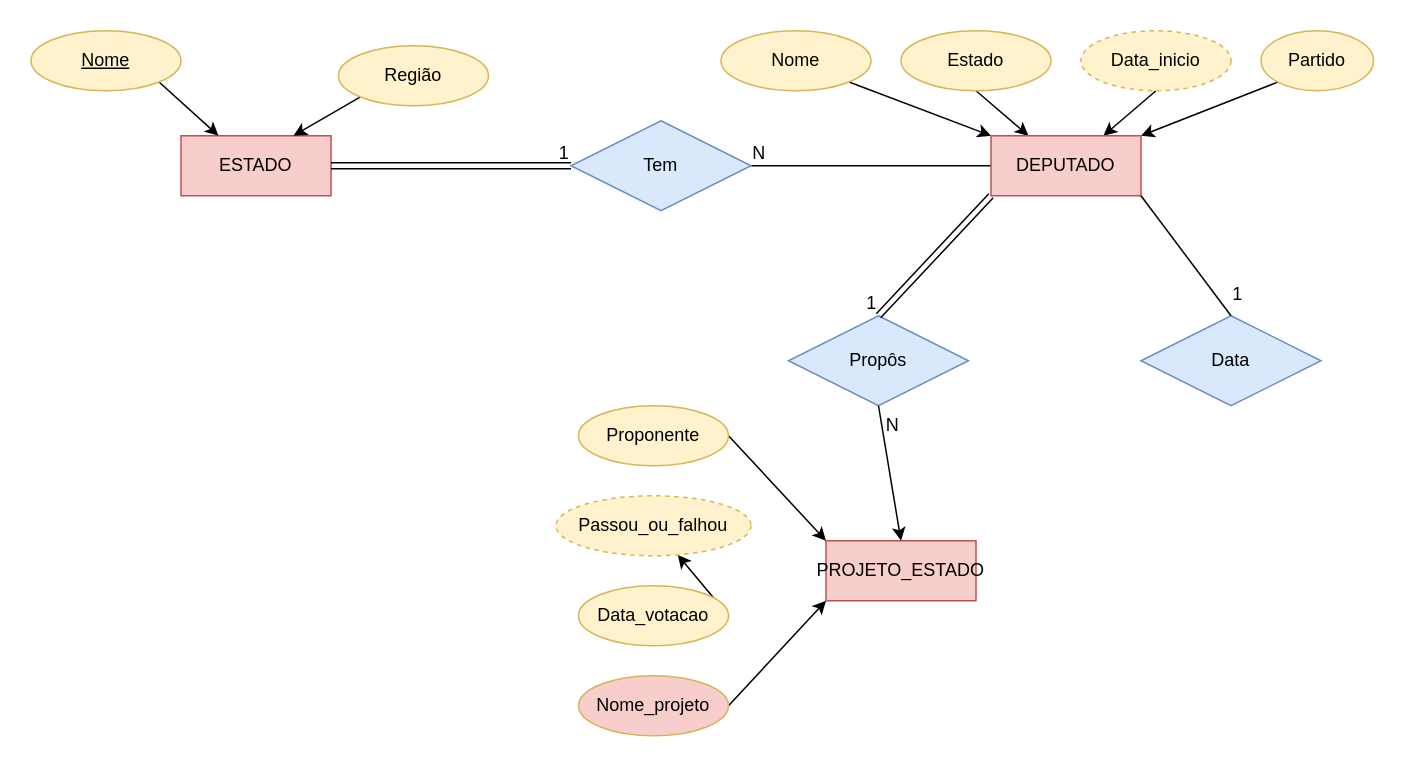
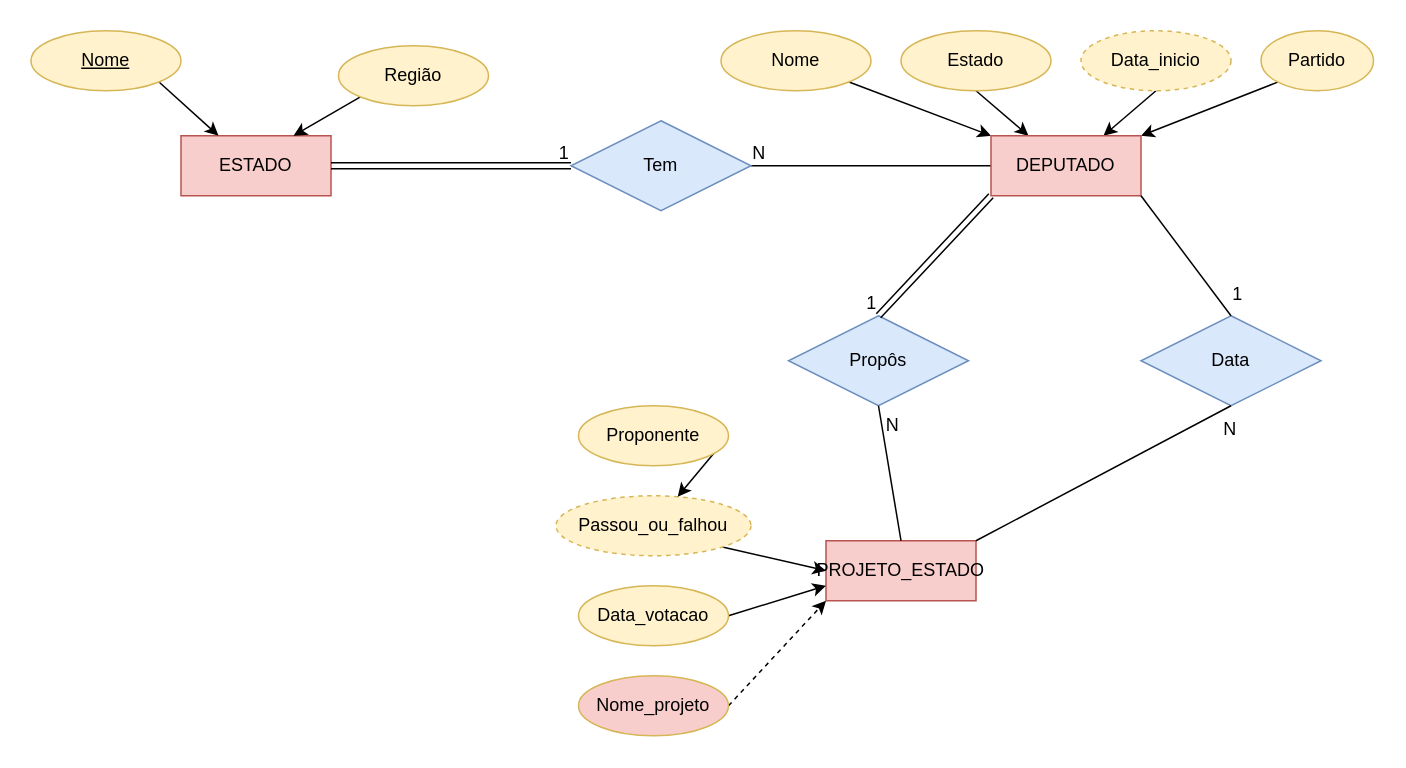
edge "Data" -- "PROJETO_ESTADO": added, label "N"
edge "Proponente" -> "PROJETO_ESTADO": now "Proponente" -> "Passou_ou_falhou"
edge "Propôs" -> "PROJETO_ESTADO": arrowhead classic -> none
edge "Passou_ou_falhou" -> "PROJETO_ESTADO": added
edge "Data_votacao" -> "Passou_ou_falhou": now "Data_votacao" -> "PROJETO_ESTADO"
edge "Nome_projeto" -> "PROJETO_ESTADO": style solid -> dashed
